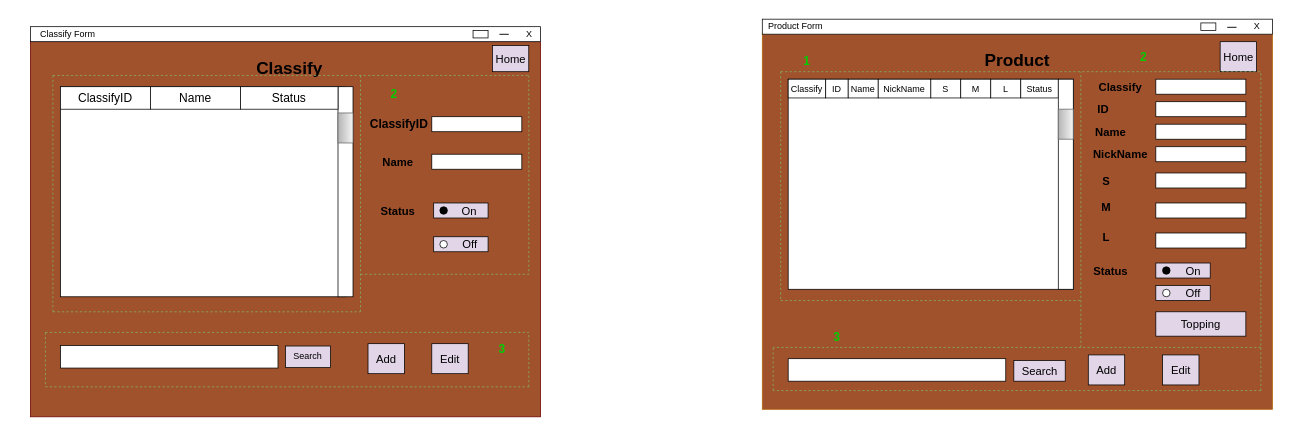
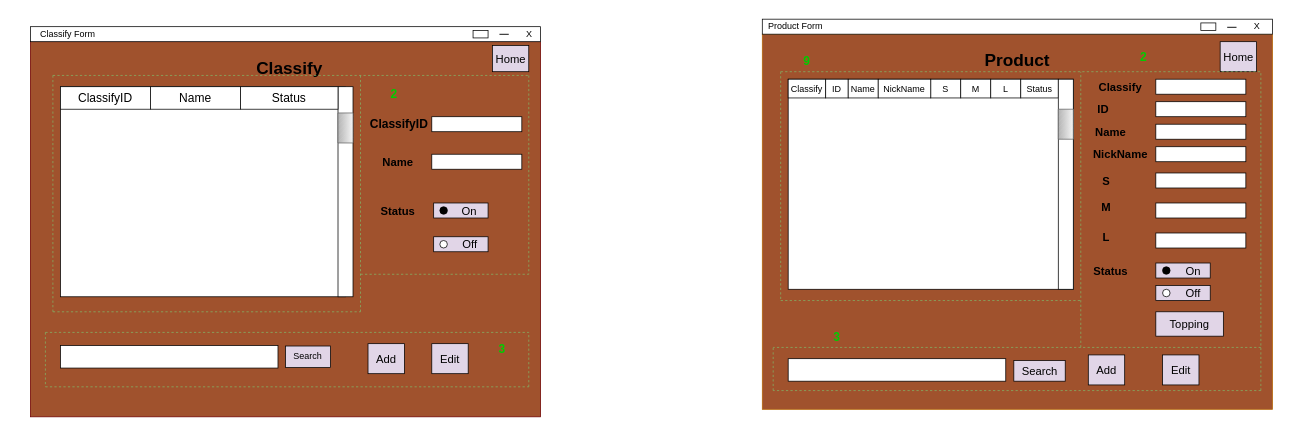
node "1": label "1" -> "9"
node "Topping": size 90x24 -> 68x24
